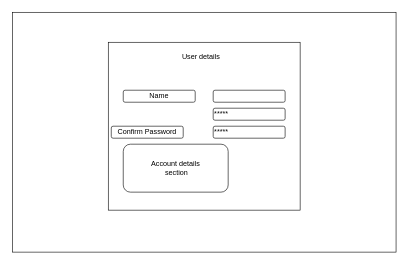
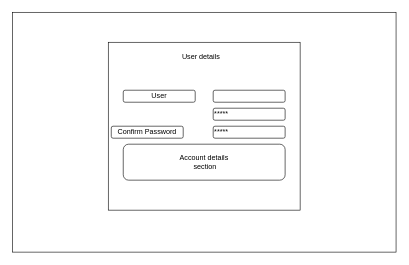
node "Name": label "Name" -> "User"
node "Account details section": size 105x48 -> 162x36
